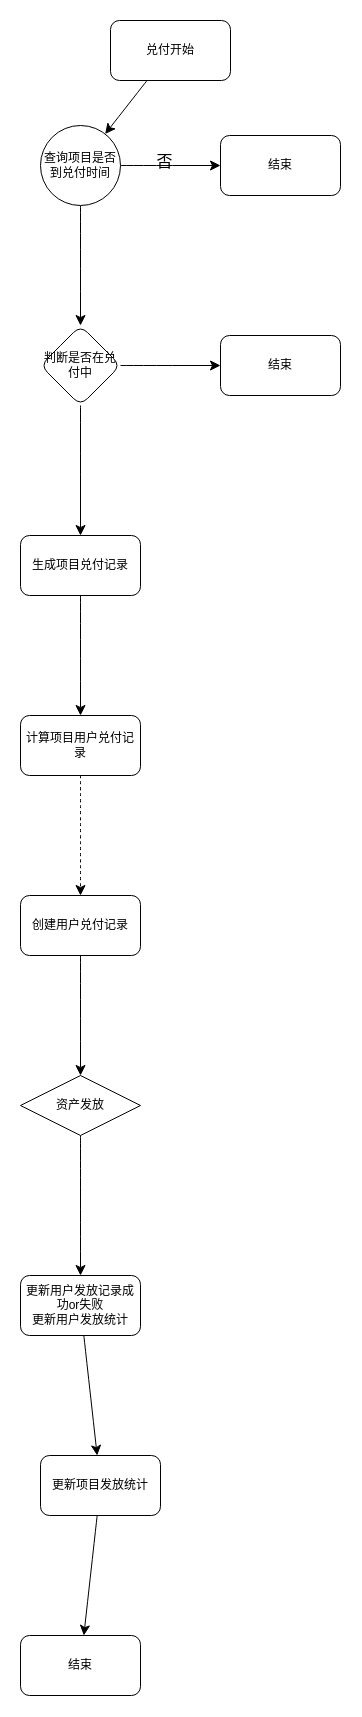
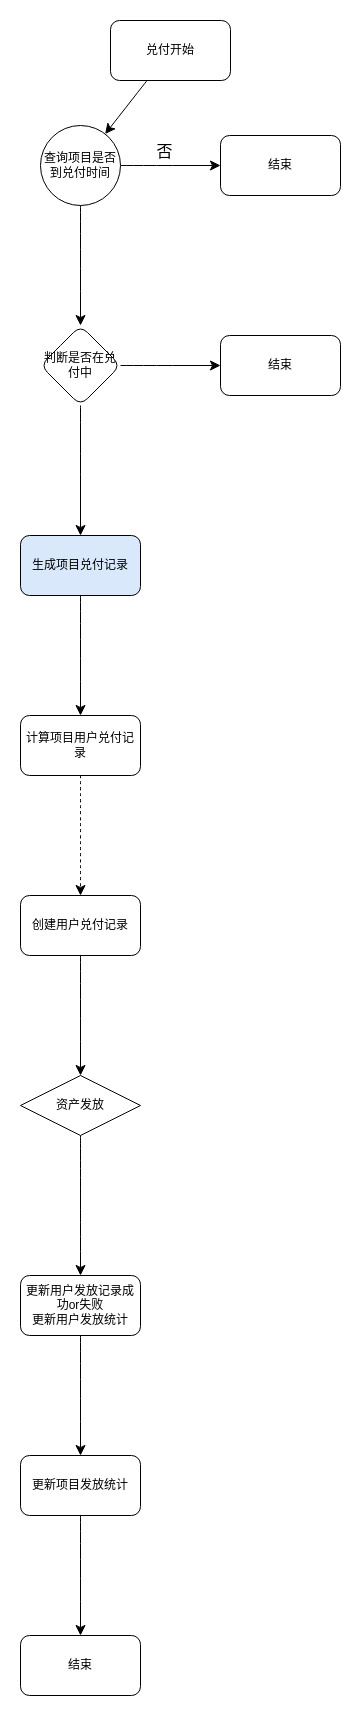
node "否": moved (164, 162) -> (164, 152)
node "生成项目兑付记录": fillcolor #ffffff -> #dae8fc
node "更新项目发放统计": moved (101, 1486) -> (81, 1486)
